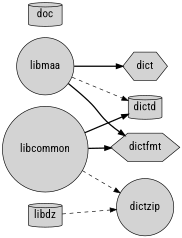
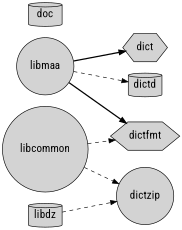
edge "libcommon" -> "dictd": removed
edge "libcommon" -> "dictfmt": style bold -> dashed
